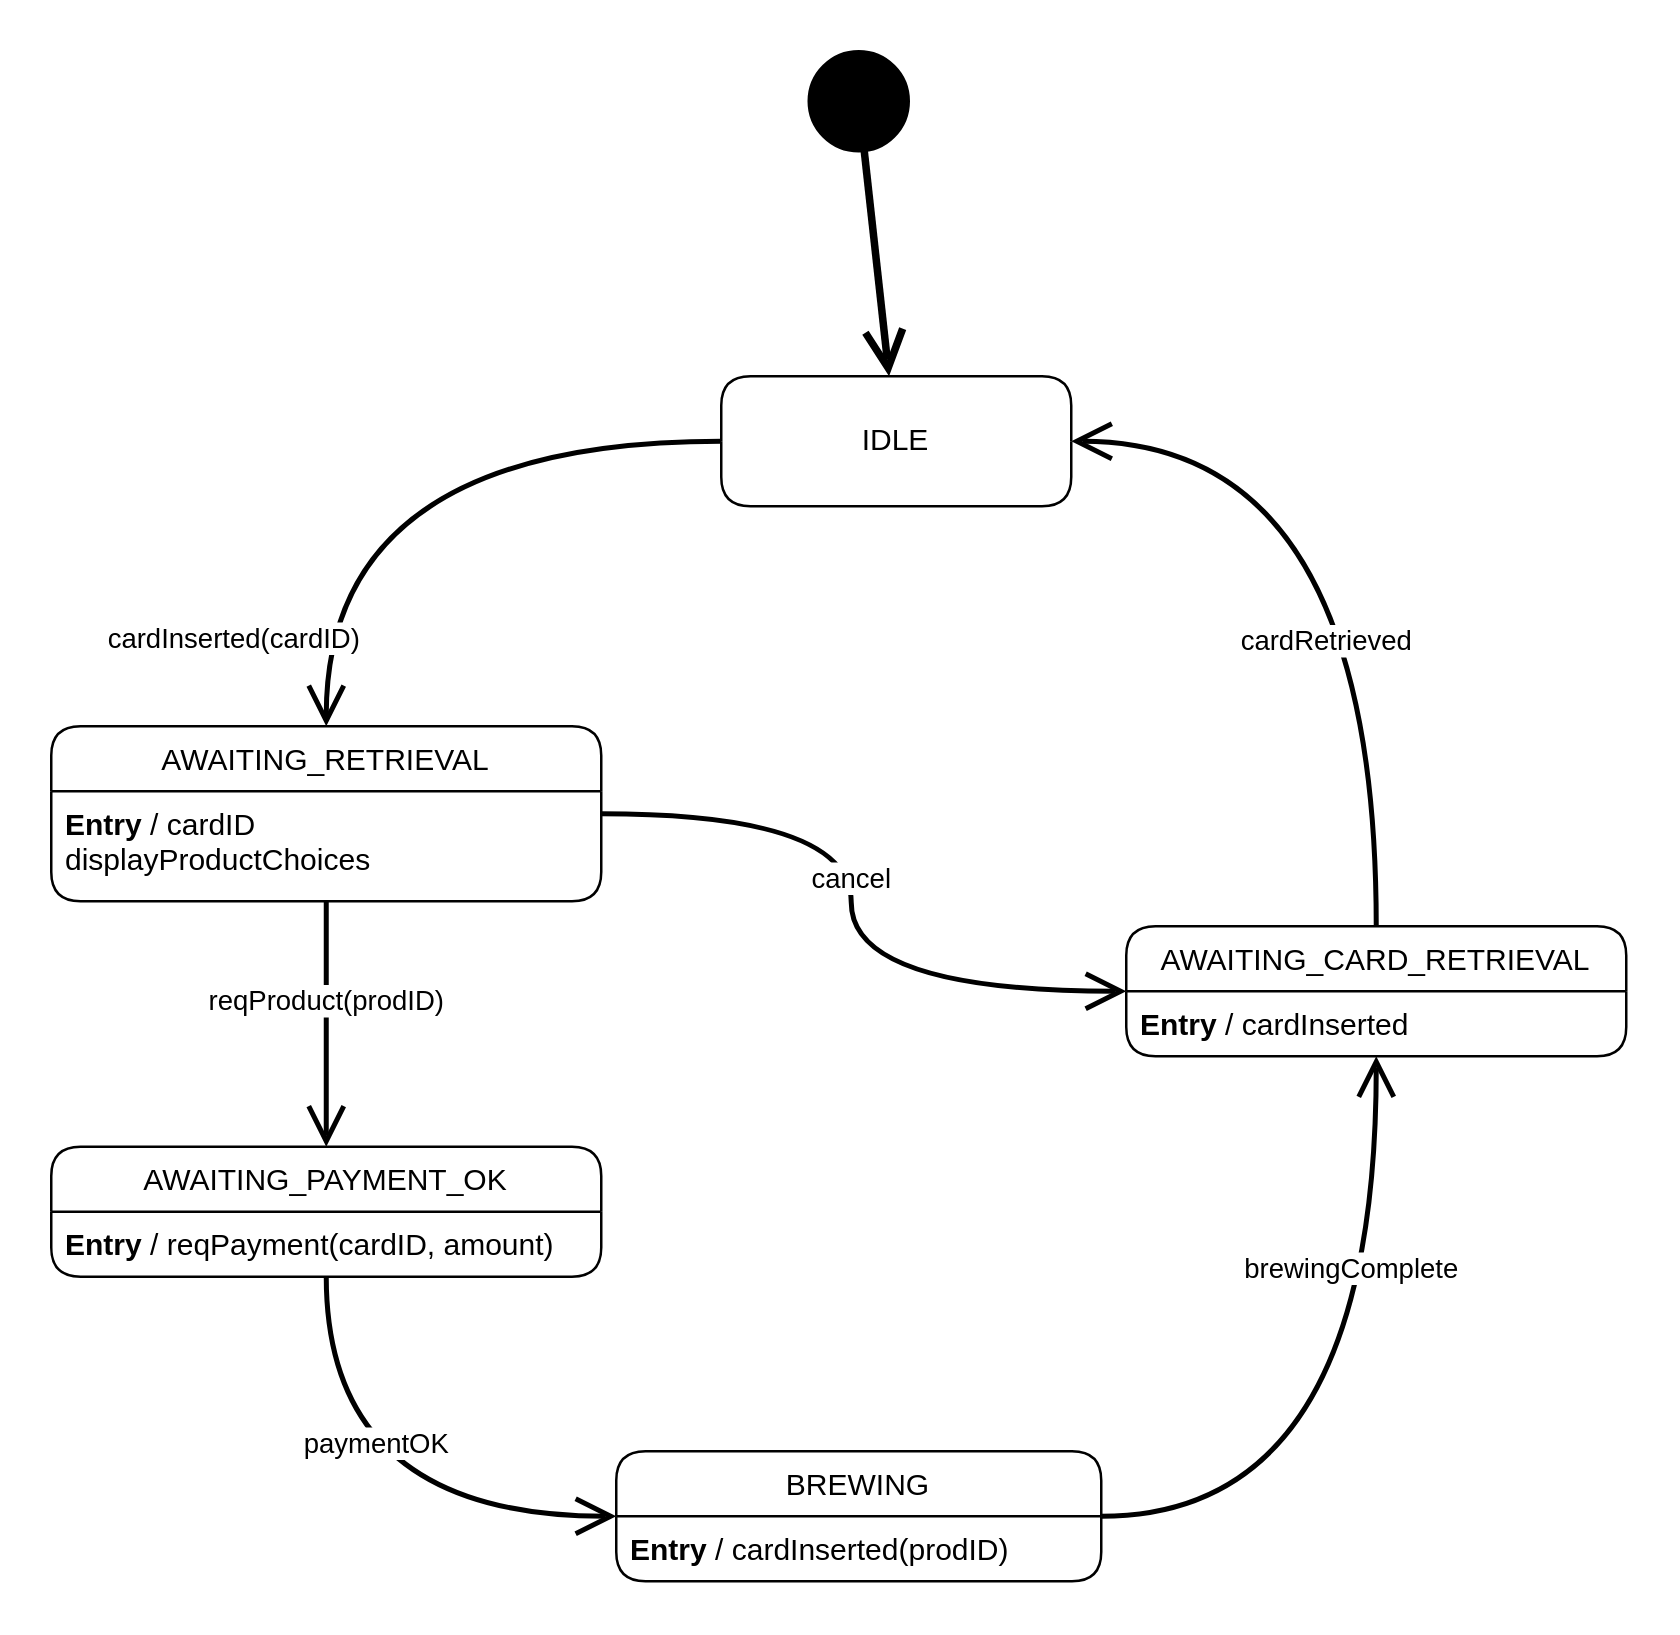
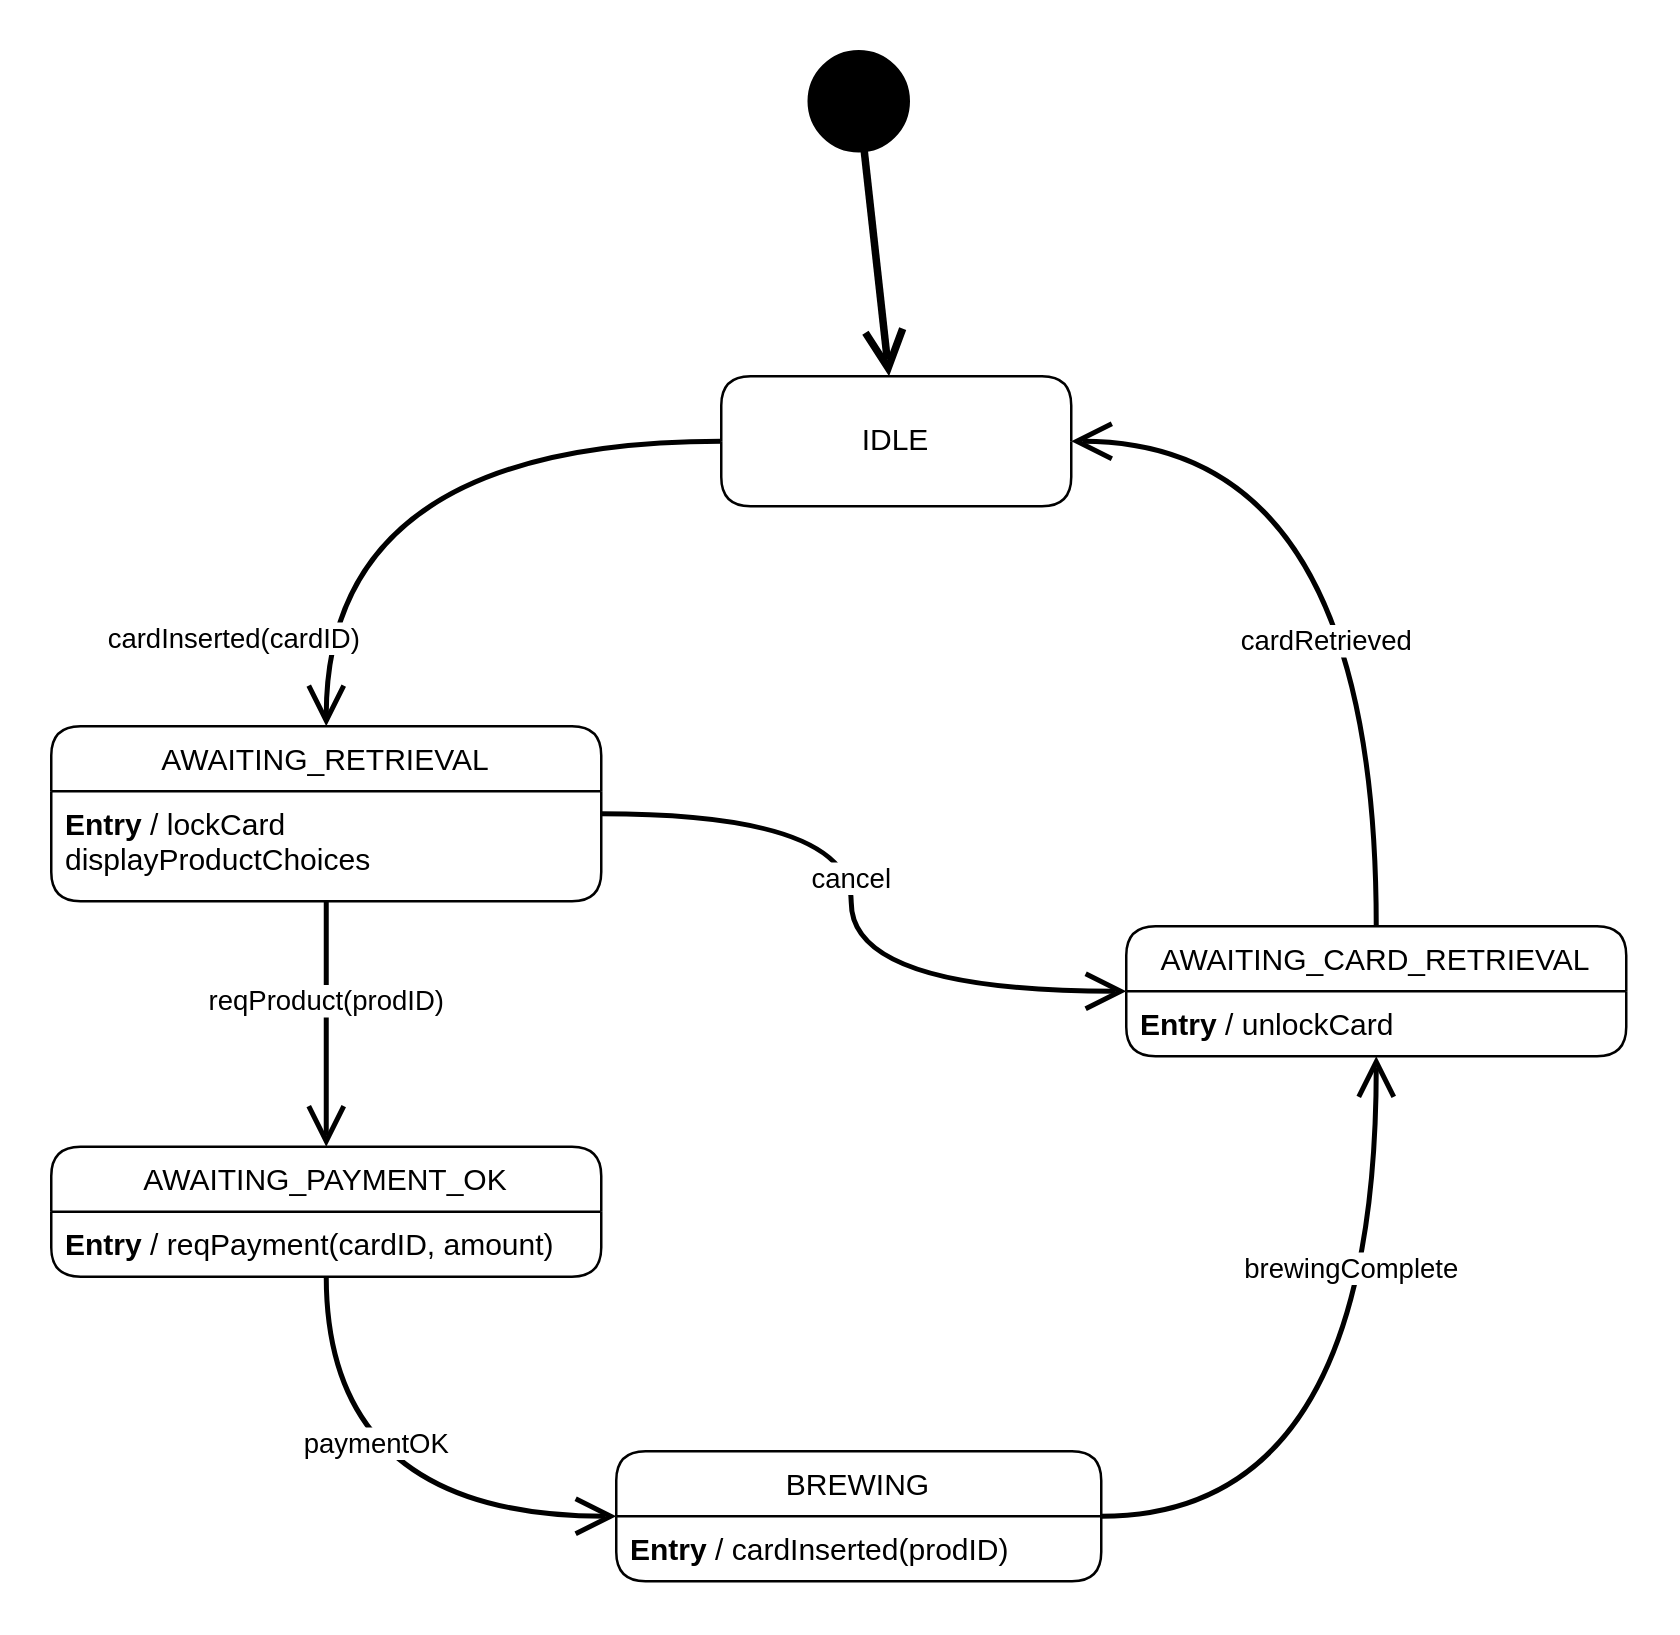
node "Entry / cardID displayProductChoices": label "Entry / cardID displayProductChoices" -> "Entry / lockCard displayProductChoices"
node "Entry / cardInserted": label "Entry / cardInserted" -> "Entry / unlockCard"
